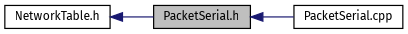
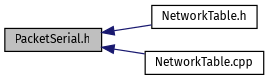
edge "PacketSerial.h" -> "NetworkTable.h": reversed
node "PacketSerial.cpp": label "PacketSerial.cpp" -> "NetworkTable.cpp"
